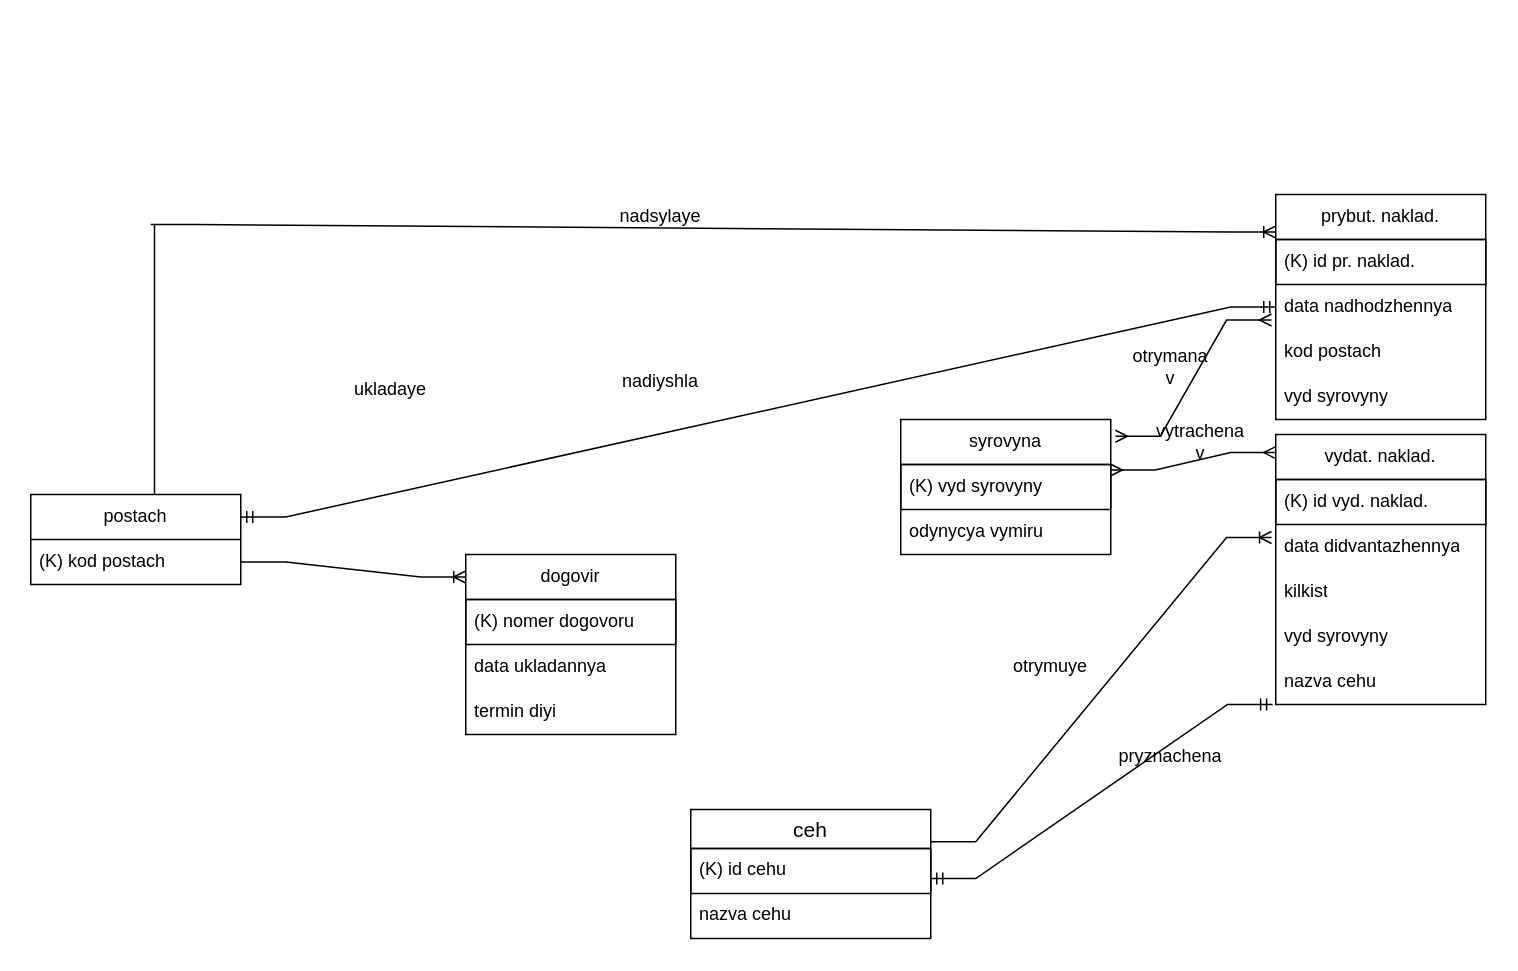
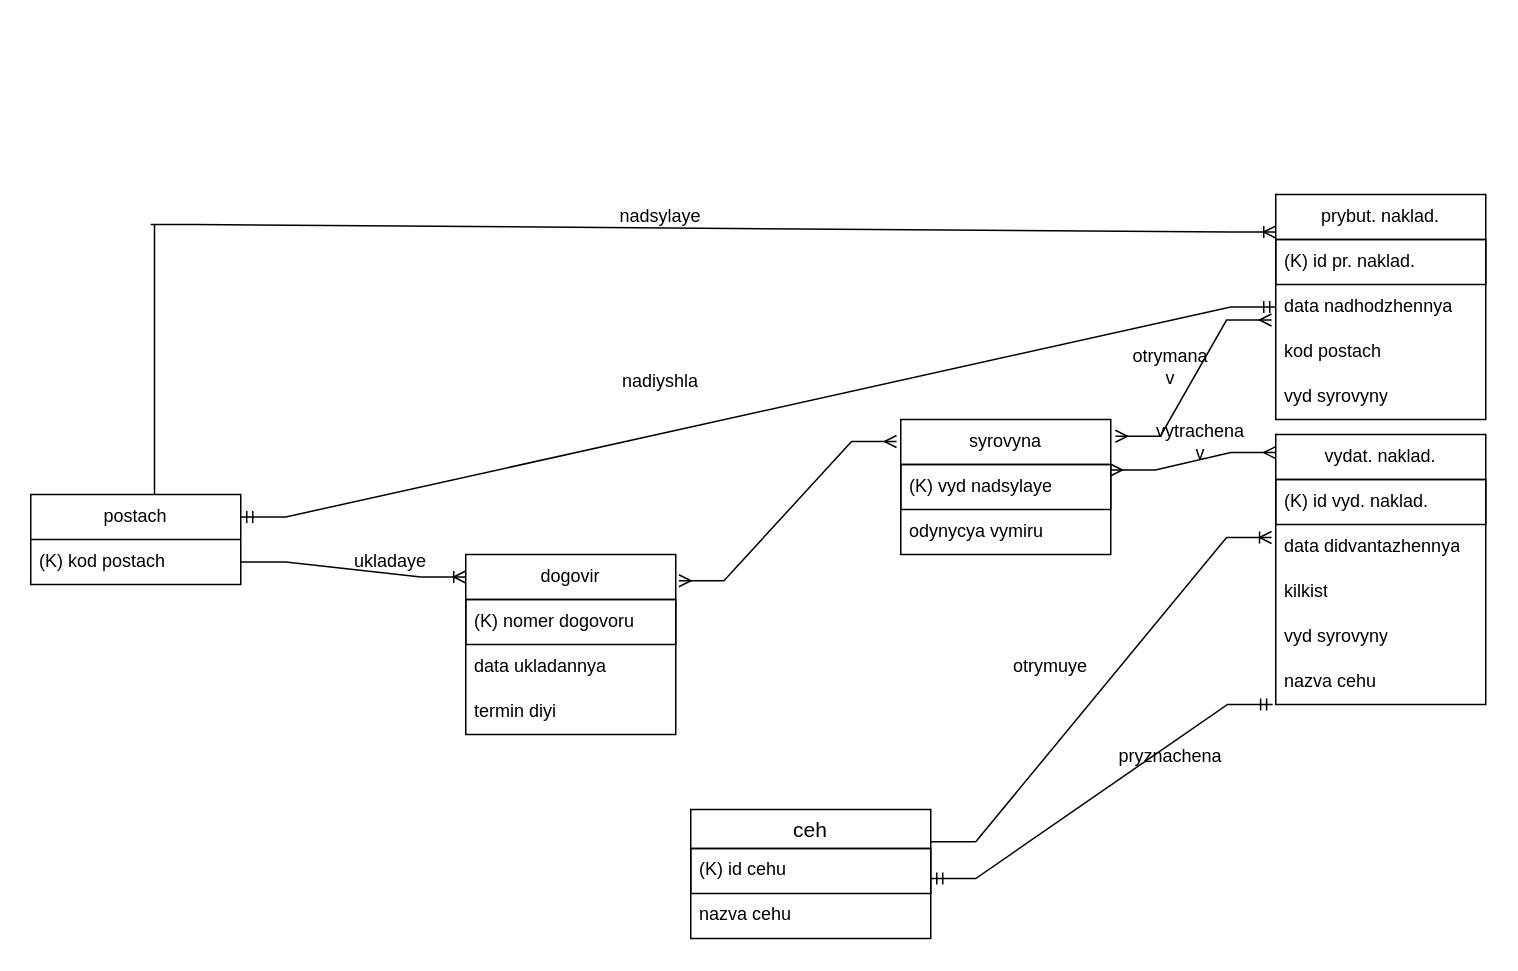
node "ukladaye": moved (391, 389) -> (391, 562)
node "(K) vyd syrovyny": label "(K) vyd syrovyny" -> "(K) vyd nadsylaye"
edge "syrovyna" -- "dogovir": added
